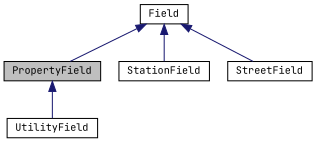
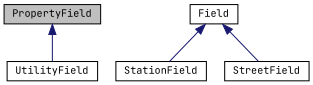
edge "PropertyField" -> "Field": removed
